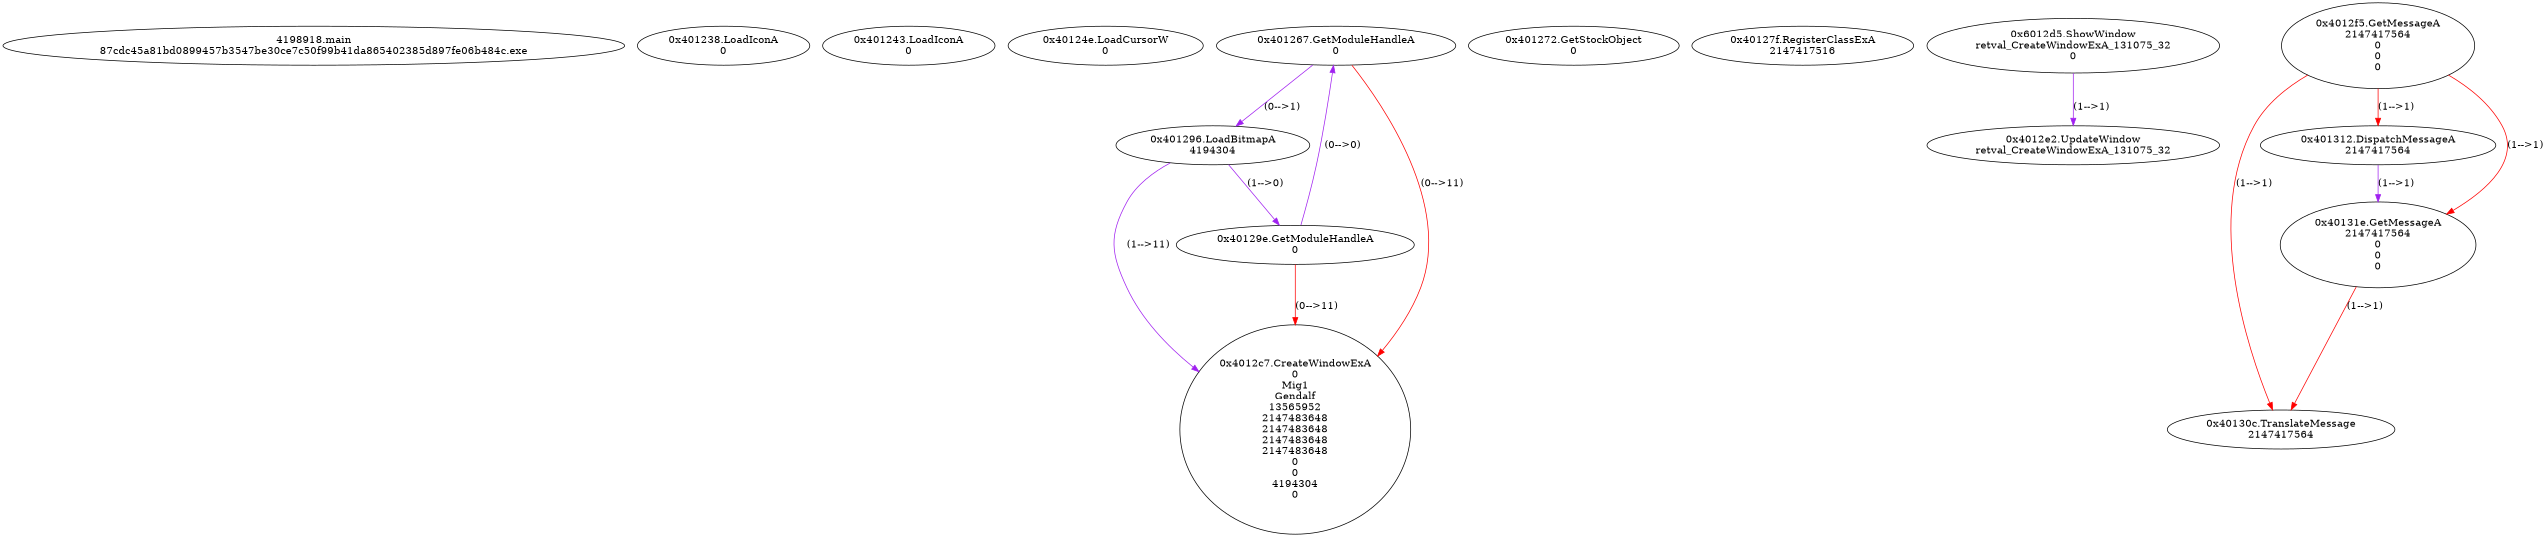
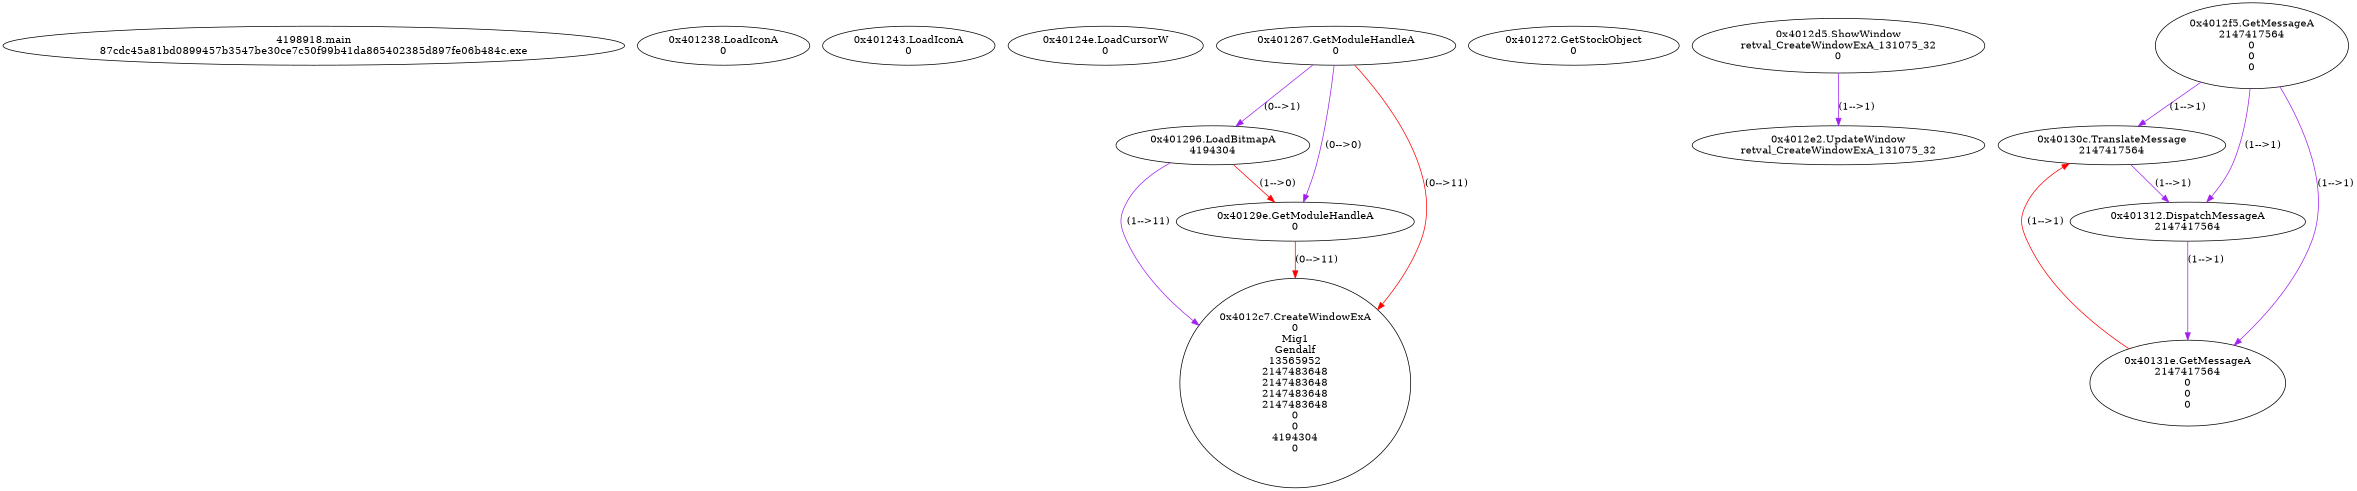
node "0x40127f.RegisterClassExA 2147417516": removed
node "0x6012d5.ShowWindow retval_CreateWindowExA_131075_32 0": label "0x6012d5.ShowWindow retval_CreateWindowExA_131075_32 0" -> "0x4012d5.ShowWindow retval_CreateWindowExA_131075_32 0"
edge "0x4012f5.GetMessageA 2147417564 0 0 0" -> "0x401312.DispatchMessageA 2147417564": color red -> purple
edge "0x4012f5.GetMessageA 2147417564 0 0 0" -> "0x40131e.GetMessageA 2147417564 0 0 0": color red -> purple
edge "0x40129e.GetModuleHandleA 0" -> "0x401267.GetModuleHandleA 0": reversed
edge "0x40130c.TranslateMessage 2147417564" -> "0x401312.DispatchMessageA 2147417564": added, label "(1-->1)"
edge "0x401296.LoadBitmapA 4194304" -> "0x40129e.GetModuleHandleA 0": color purple -> red
edge "0x4012f5.GetMessageA 2147417564 0 0 0" -> "0x40130c.TranslateMessage 2147417564": color red -> purple
